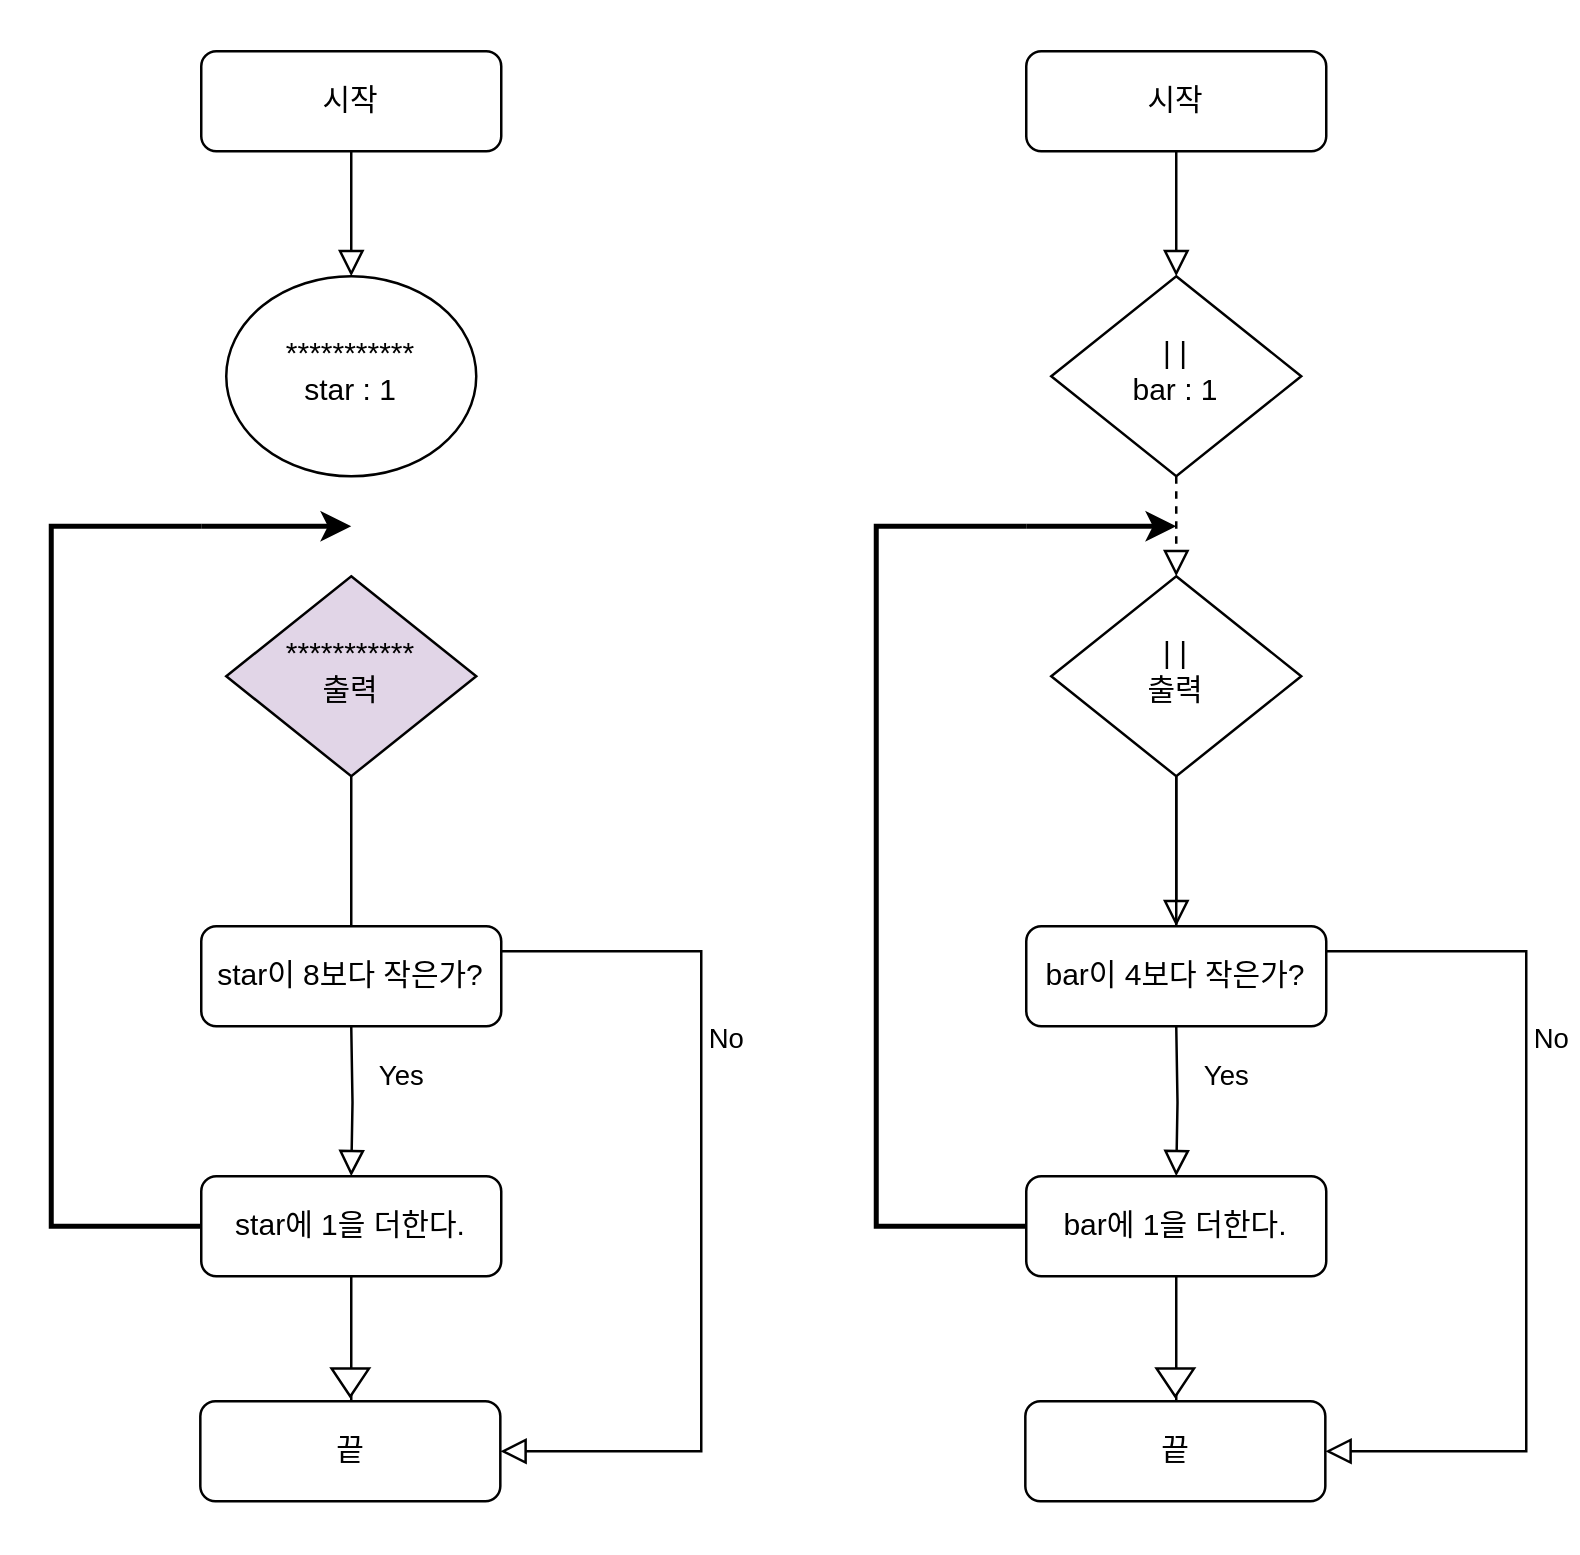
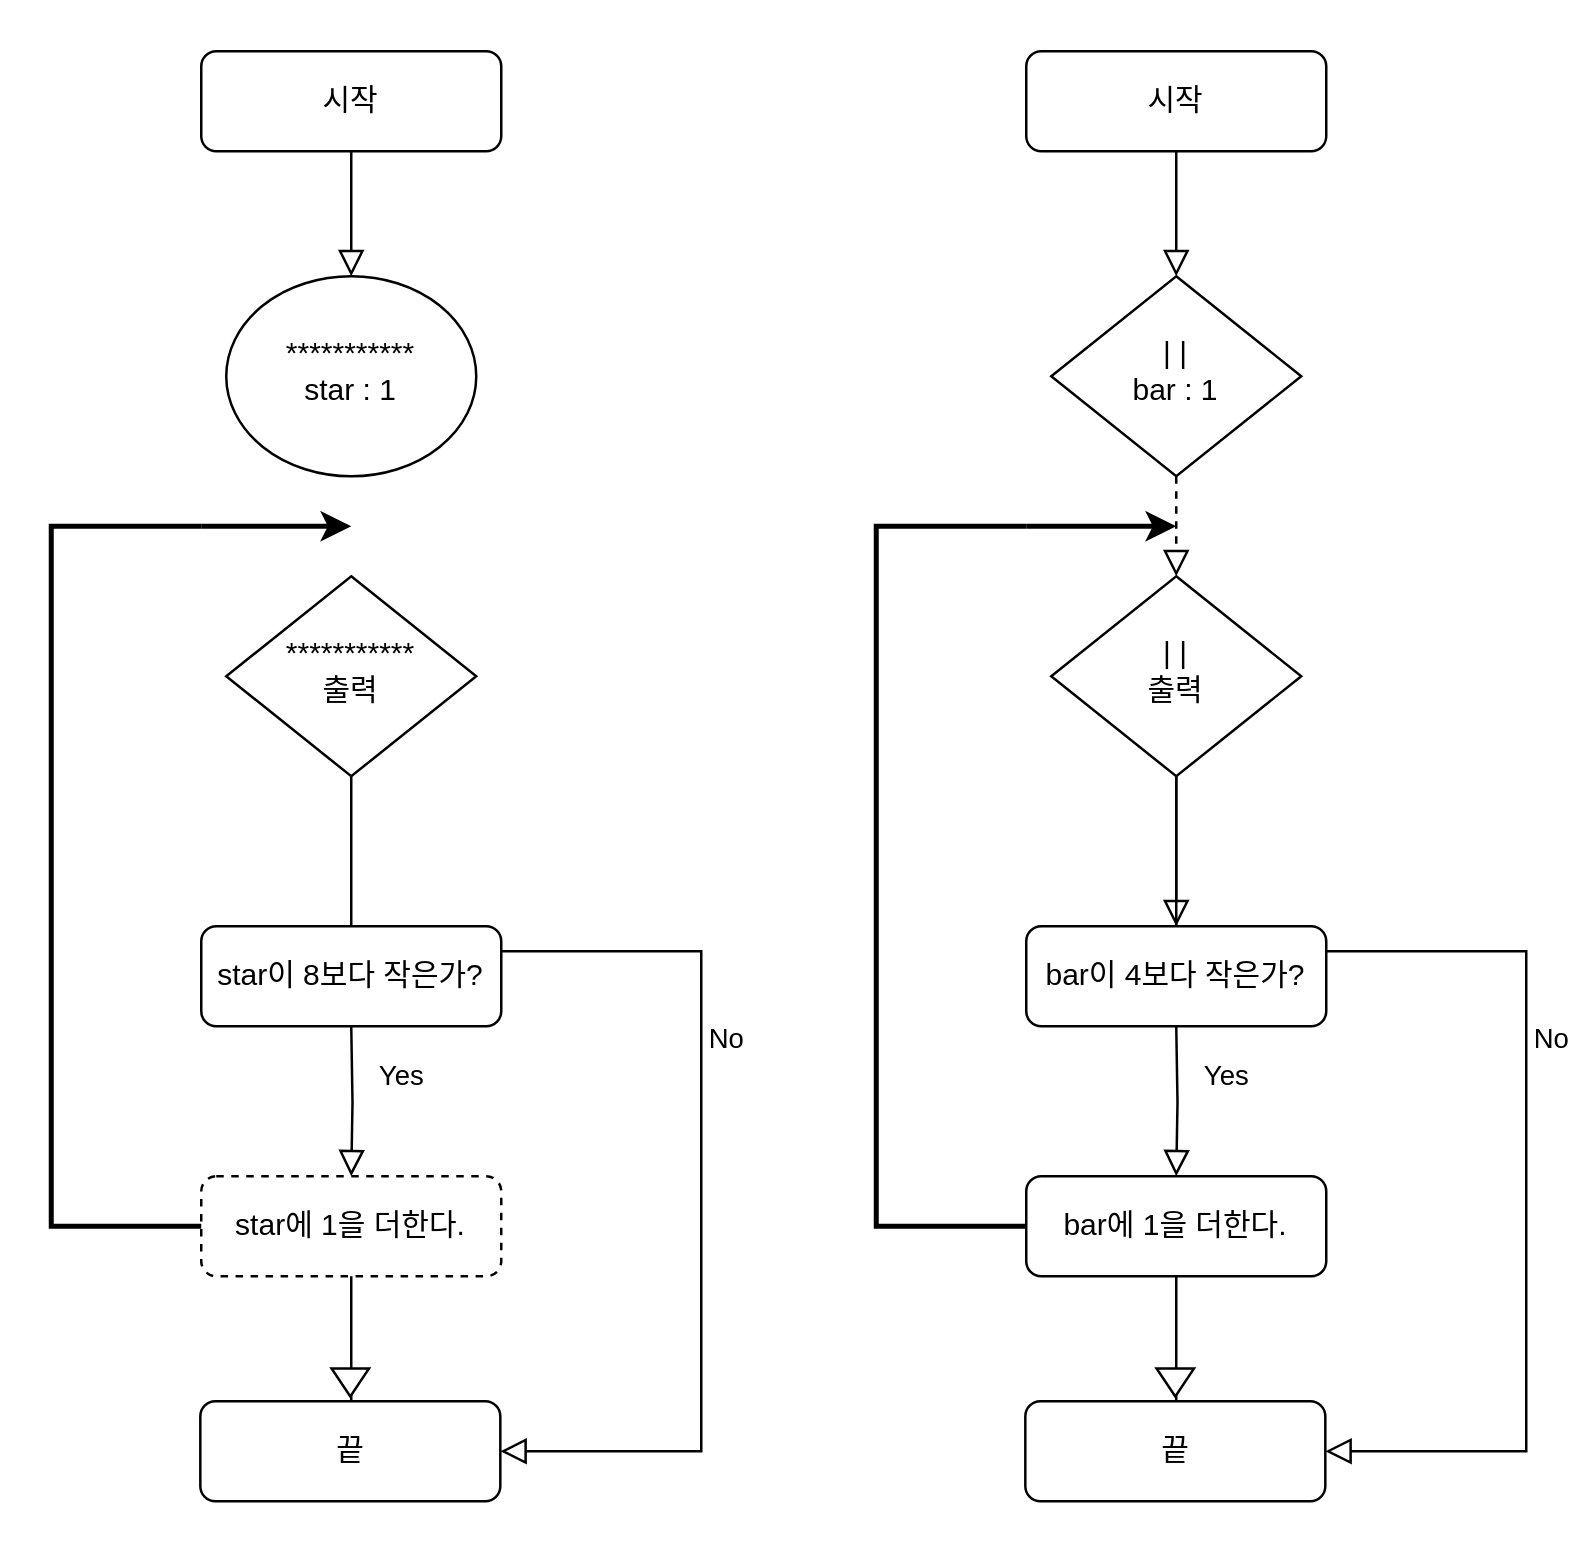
node "*********** 출력": fillcolor #e1d5e7 -> #ffffff
node "star에 1을 더한다.": style solid -> dashed
